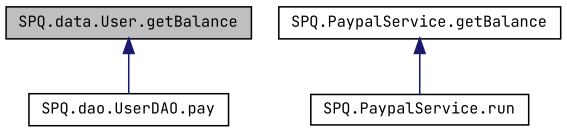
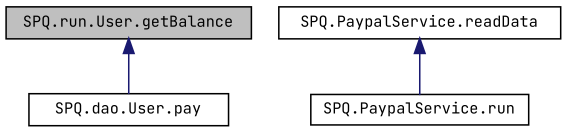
node "SPQ.data.User.getBalance": label "SPQ.data.User.getBalance" -> "SPQ.run.User.getBalance"
node "SPQ.PaypalService.getBalance": label "SPQ.PaypalService.getBalance" -> "SPQ.PaypalService.readData"
node "SPQ.dao.UserDAO.pay": label "SPQ.dao.UserDAO.pay" -> "SPQ.dao.User.pay"
